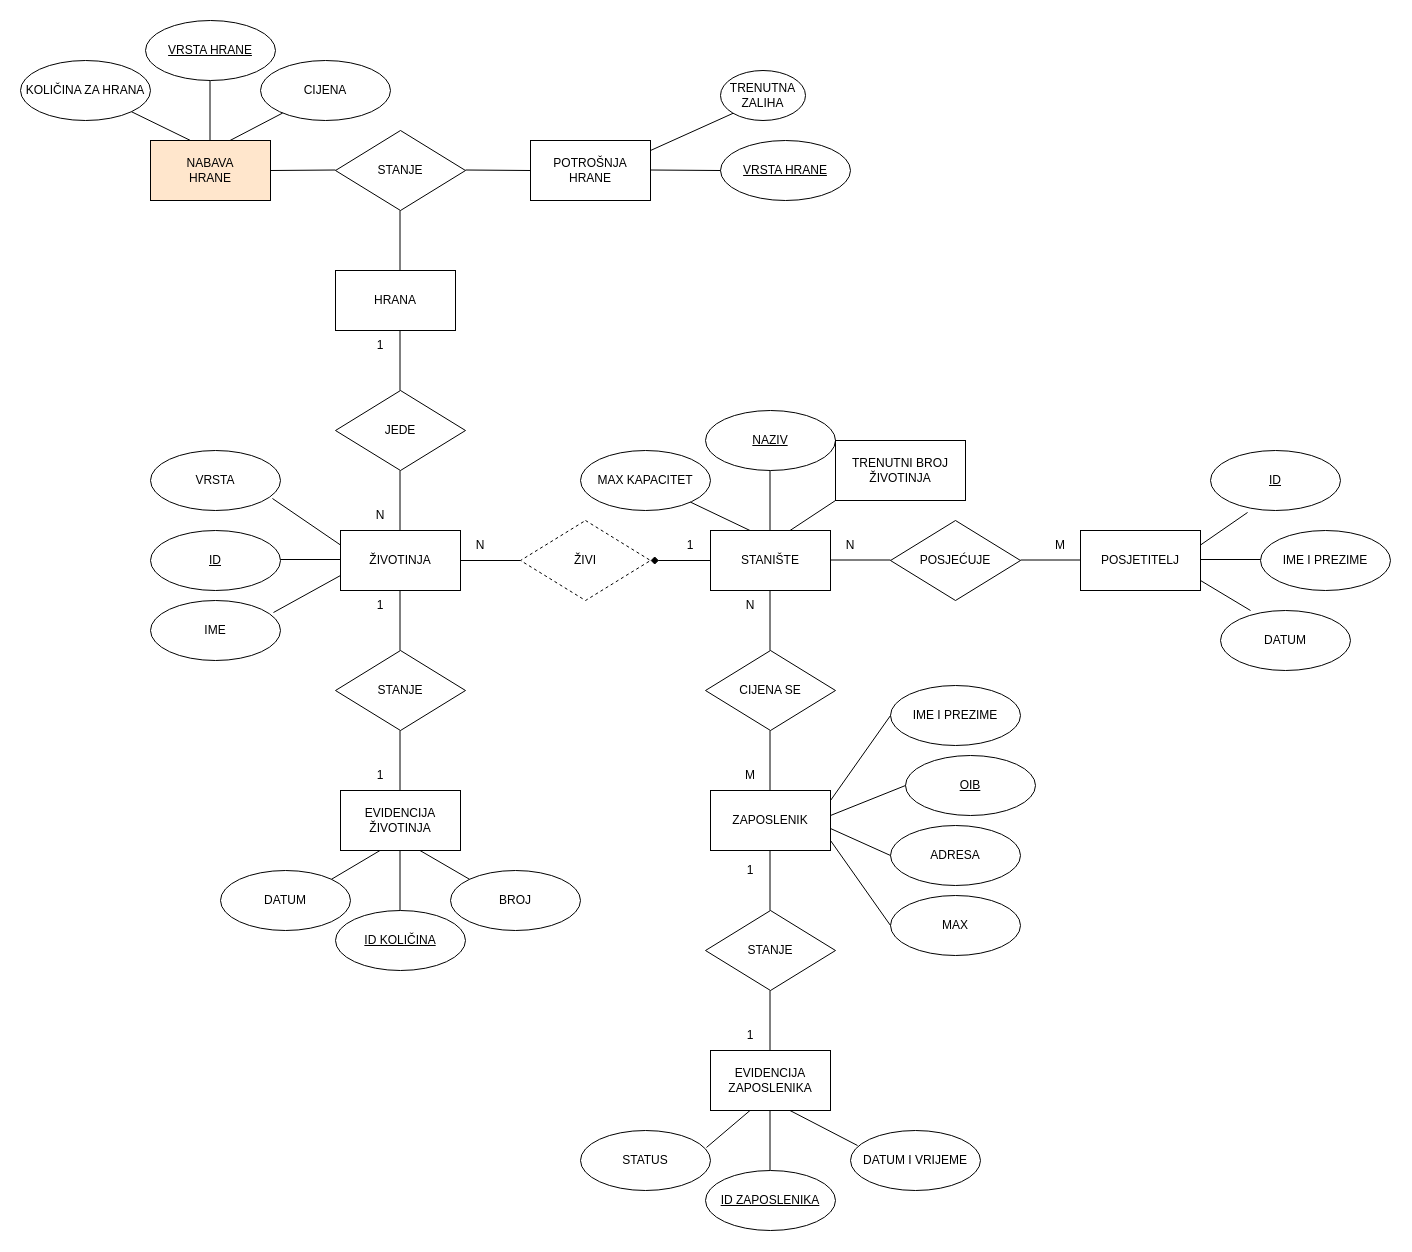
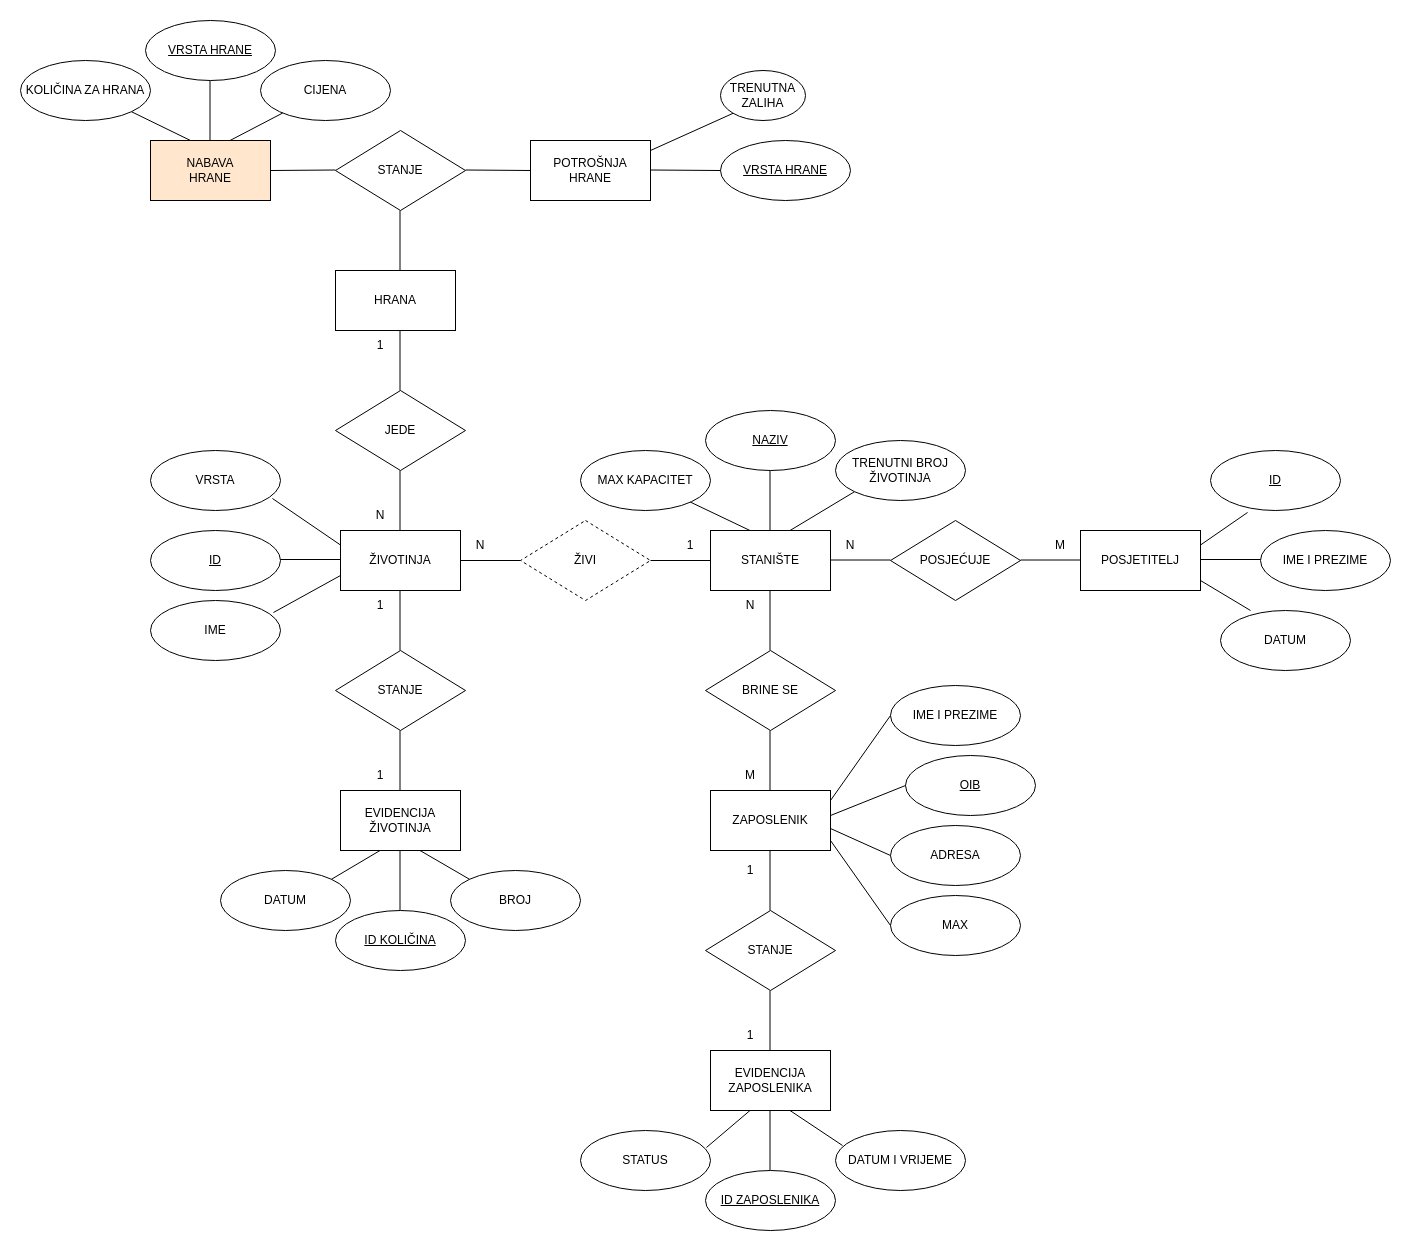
node "TRENUTNI BROJ ŽIVOTINJA": shape rectangle -> ellipse
edge "STANIŠTE" -> "ŽIVI": arrowhead diamond -> none
node "CIJENA SE": label "CIJENA SE" -> "BRINE SE"
node "DATUM I VRIJEME": moved (916, 1161) -> (901, 1161)
